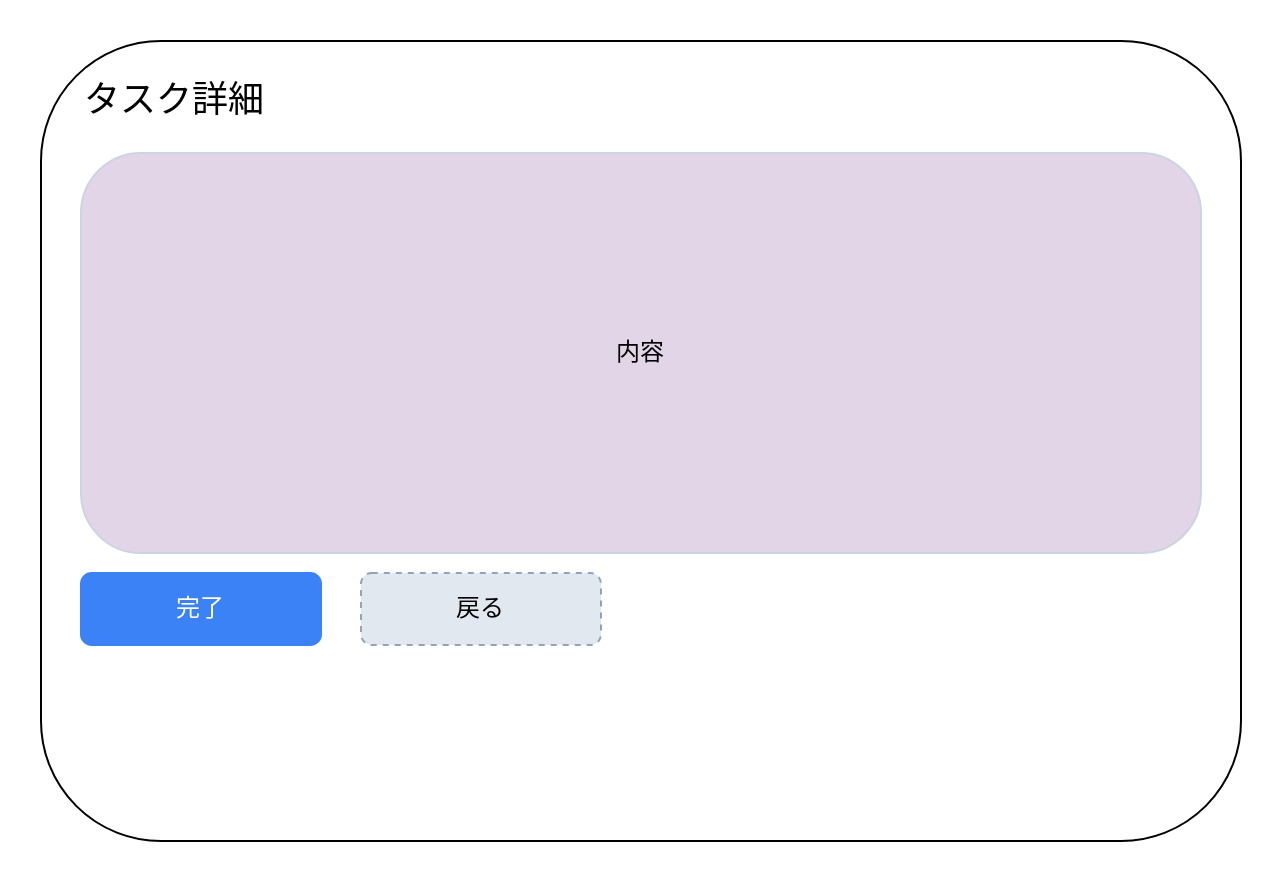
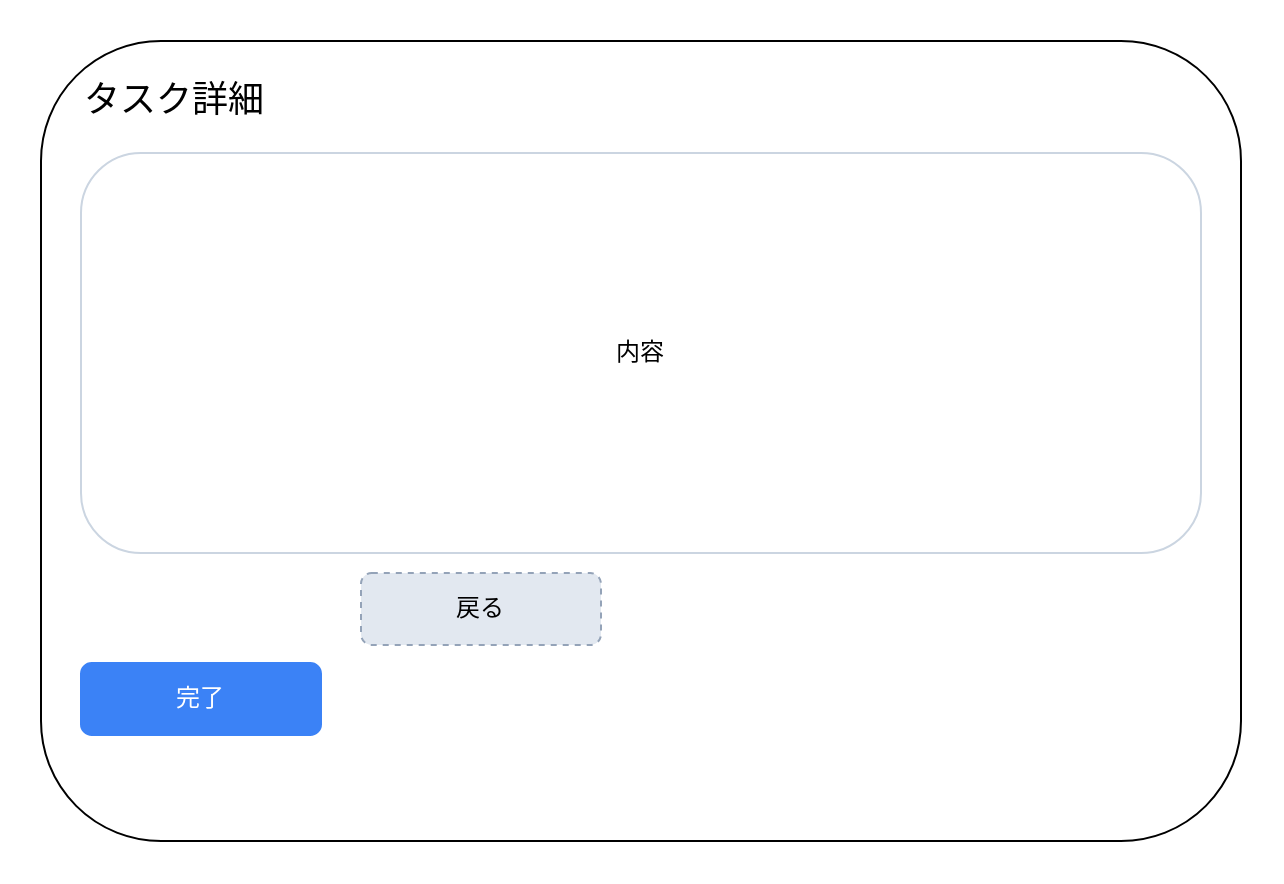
node "内容": fillcolor #e1d5e7 -> #ffffff
node "完了": moved (201, 609) -> (201, 699)
